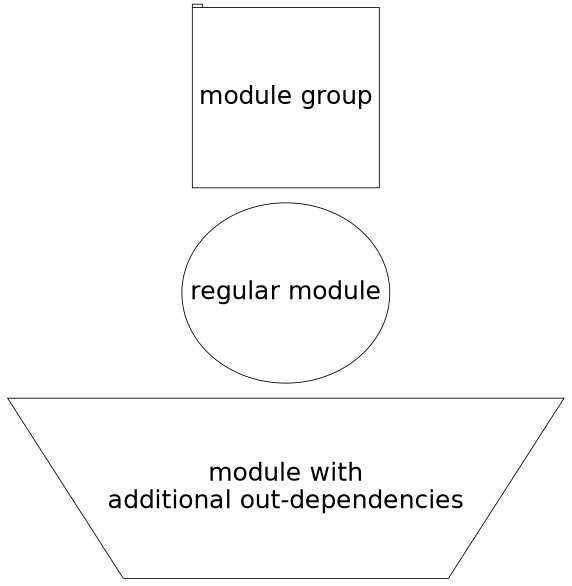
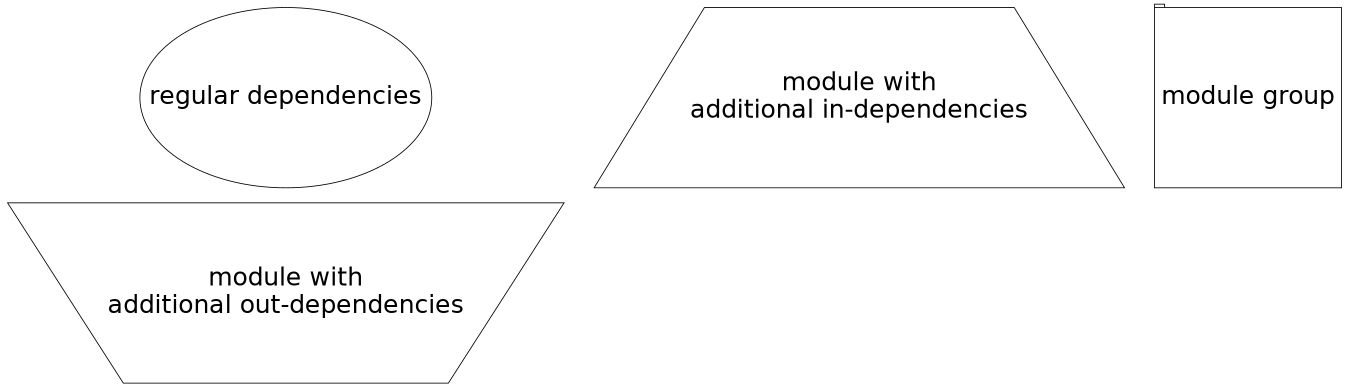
node "module with additional in-dependencies": added
node "regular module": label "regular module" -> "regular dependencies"
